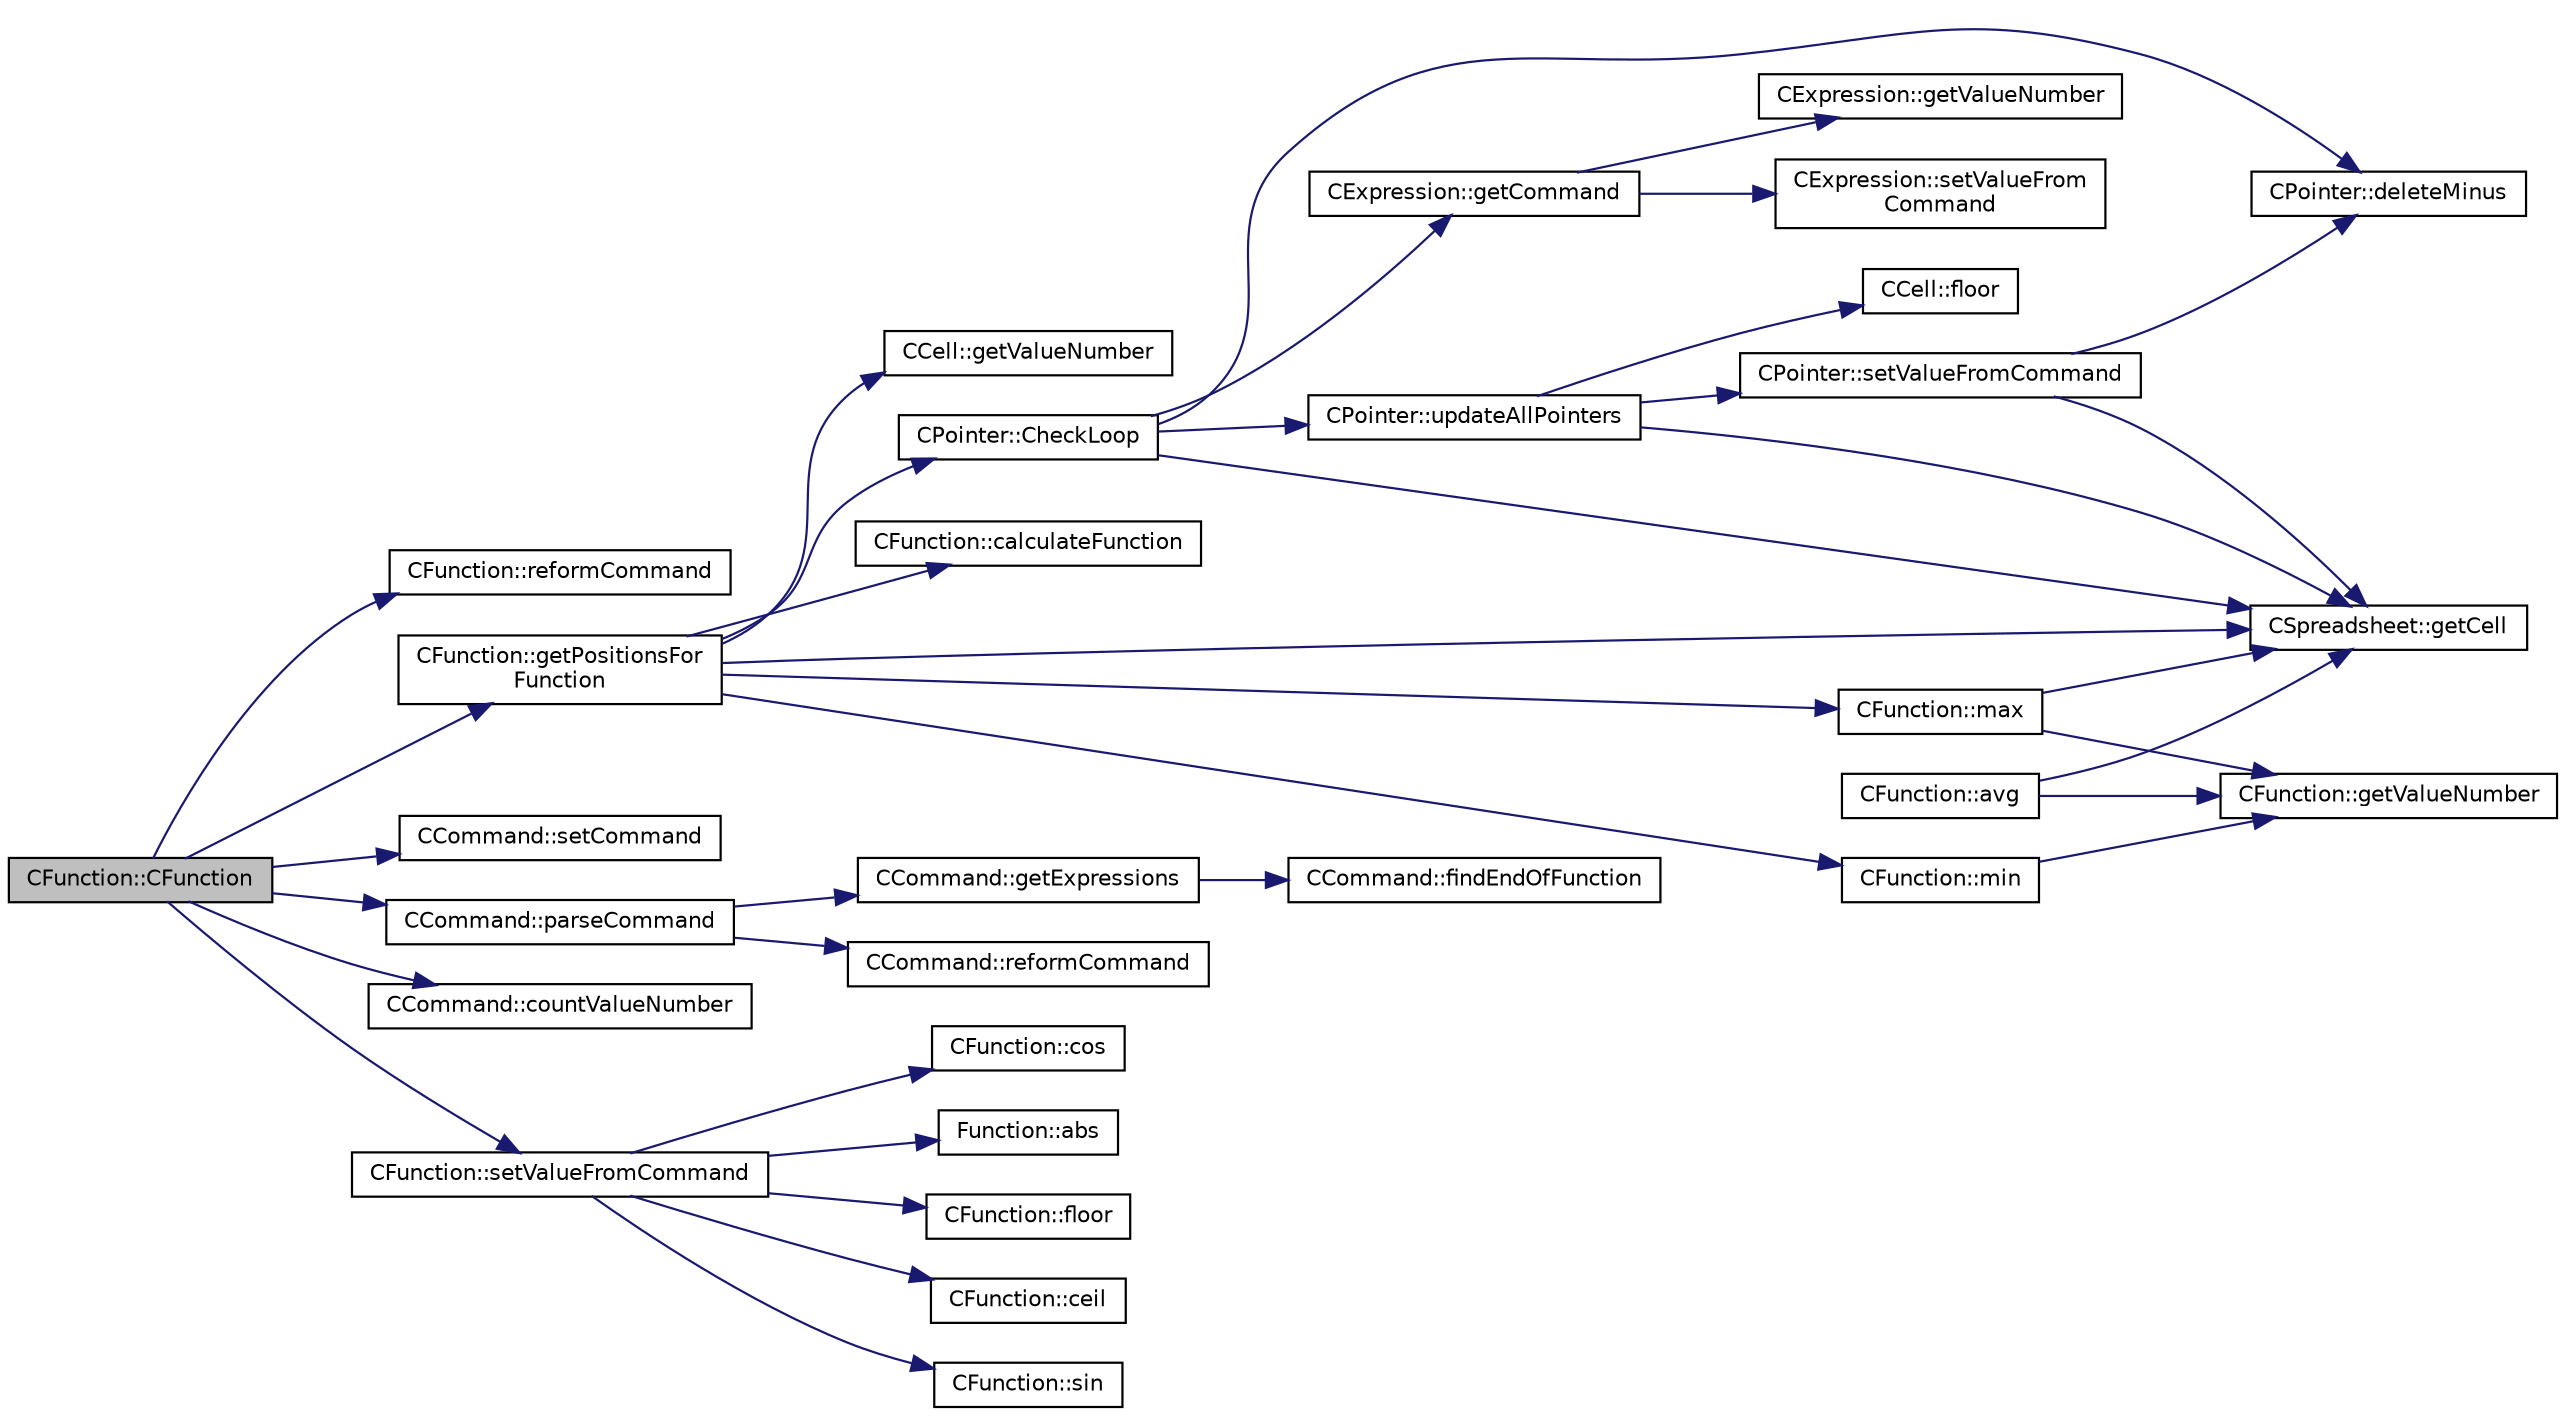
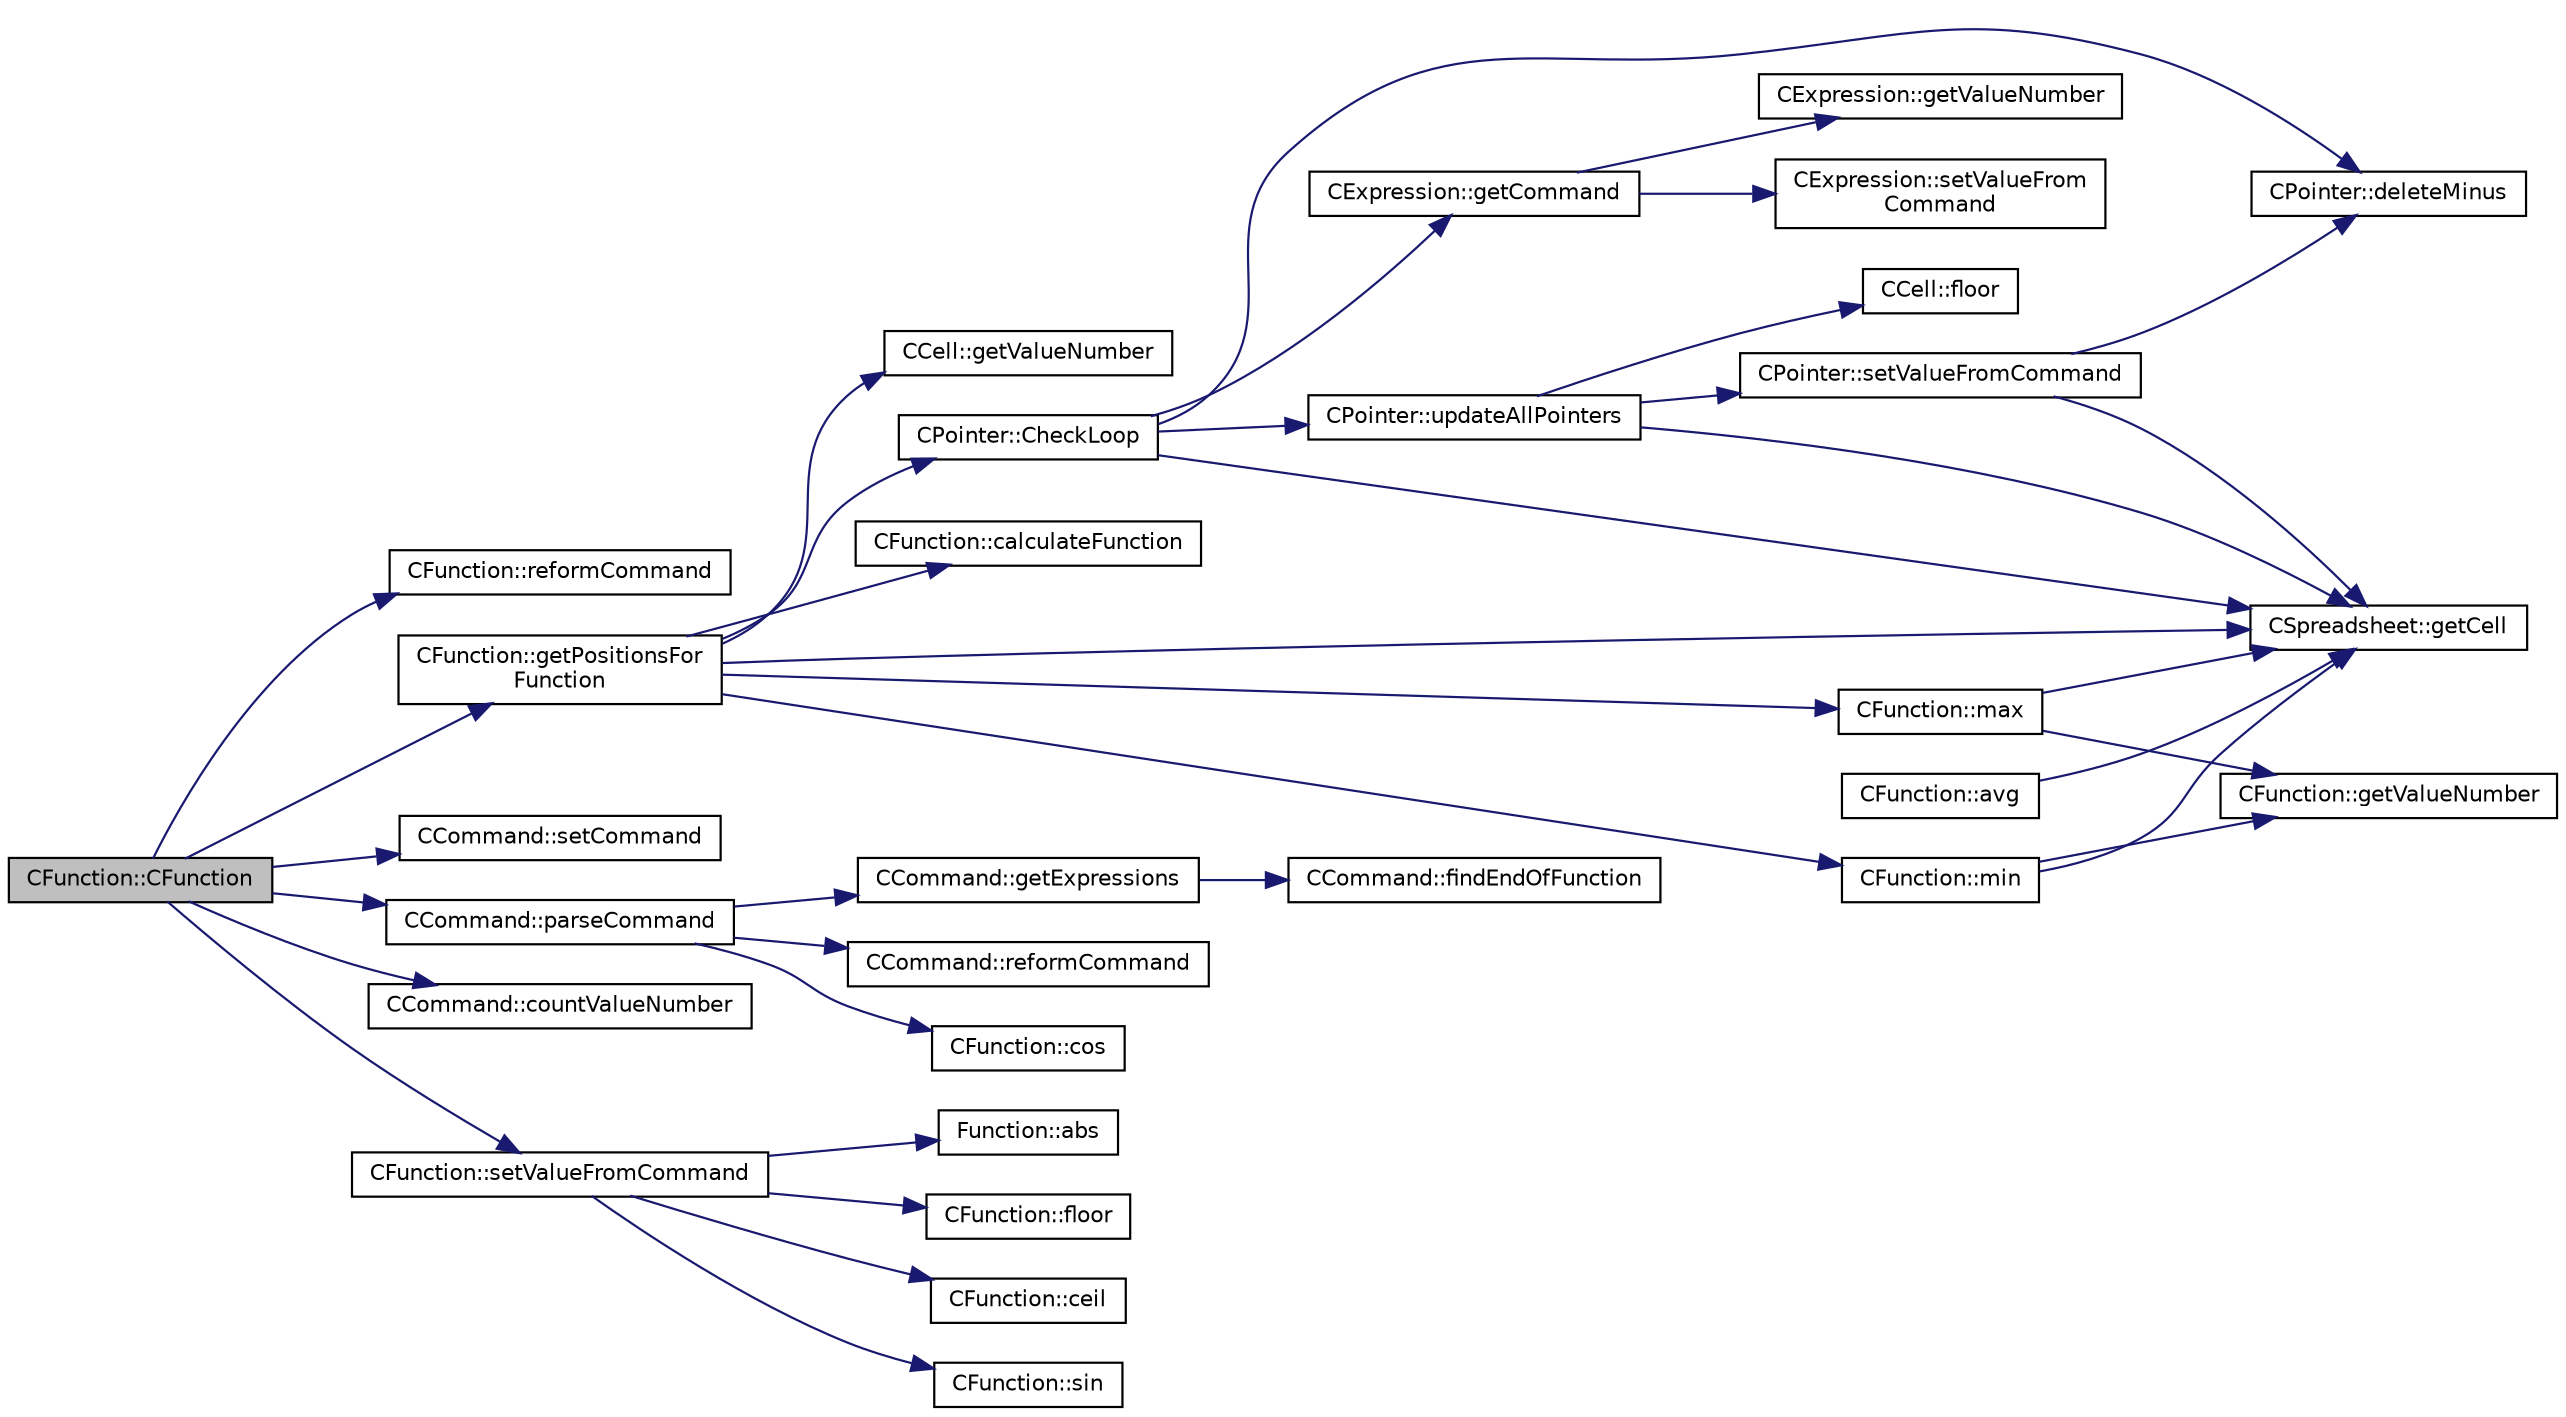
edge "CFunction::min" -> "CSpreadsheet::getCell": added
edge "CFunction::avg" -> "CFunction::getValueNumber": removed
edge "CFunction::setValueFromCommand" -> "CFunction::cos": now "CCommand::parseCommand" -> "CFunction::cos"
